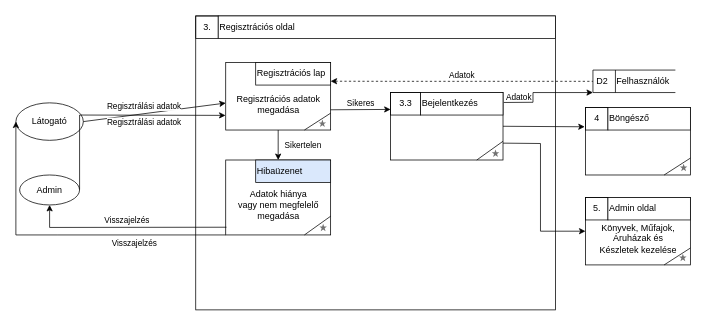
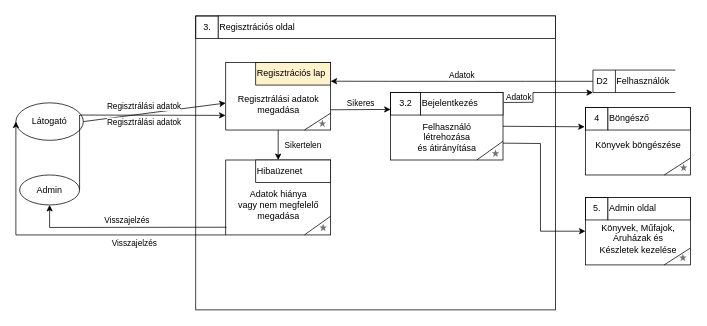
node "Regisztrációs lap": fillcolor #ffffff -> #fff2cc
edge "D2 Felhasználók" -> "Regisztrációs lap": style dashed -> solid
node "3.3": label "3.3" -> "3.2"
node "Regisztrációs adatok megadása": label "Regisztrációs adatok megadása" -> "Regisztrálási adatok megadása"
node "Felhasználó létrehozása és átirányítása": added
node "Könyvek böngészése": added
node "Hibaüzenet": fillcolor #dae8fc -> #ffffff
